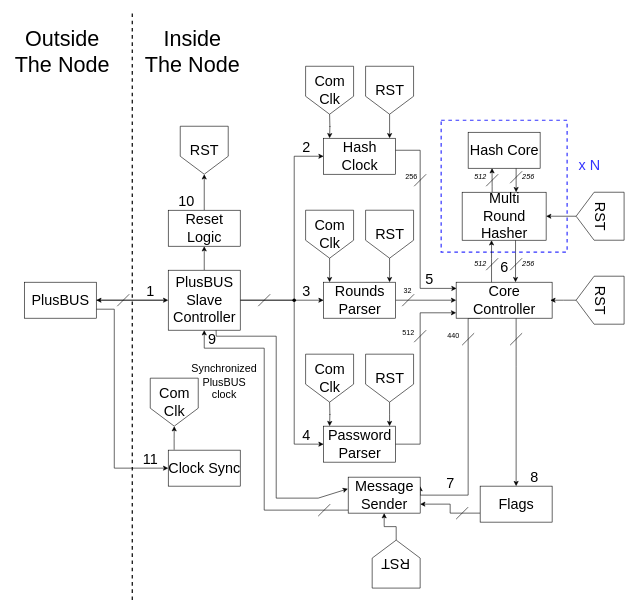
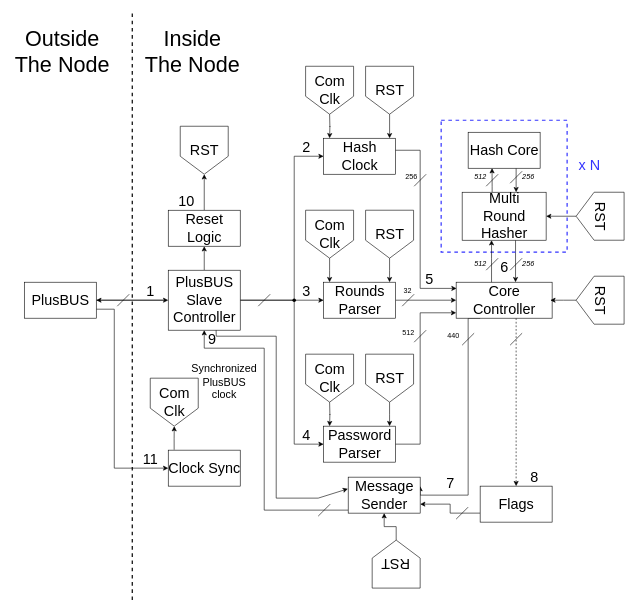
edge "Core Controller" -> "Flags": style solid -> dashed
